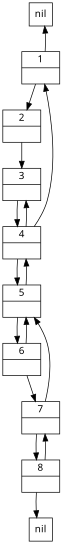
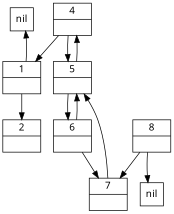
node "3": removed
edge "7" -> "8": removed
